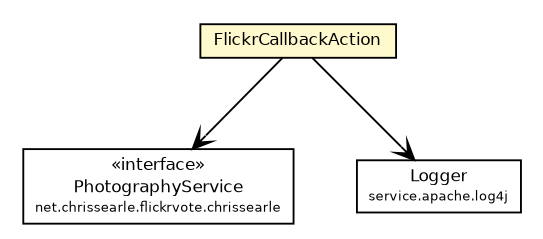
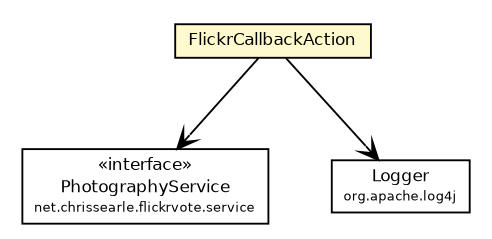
node "Logger": text "service.apache.log4j" -> "org.apache.log4j"
node "PhotographyService": text "net.chrissearle.flickrvote.chrissearle" -> "net.chrissearle.flickrvote.service"
